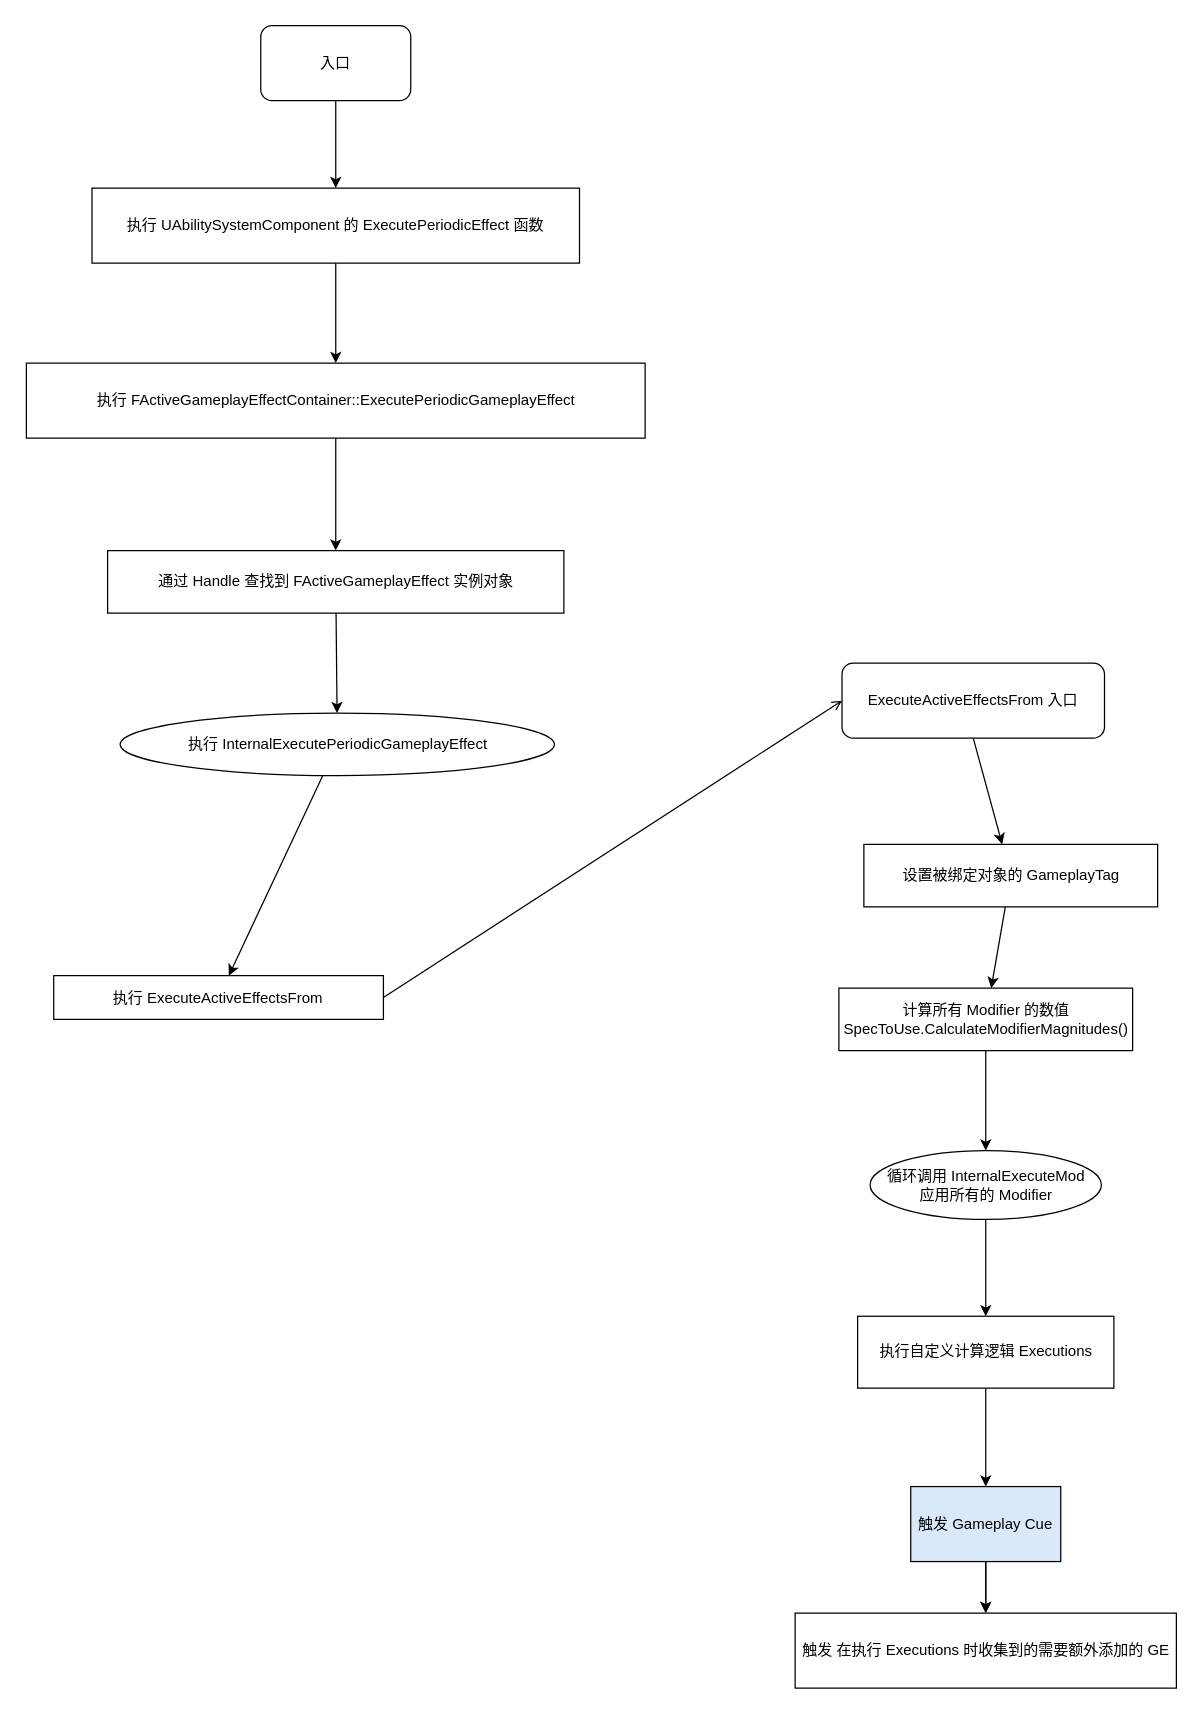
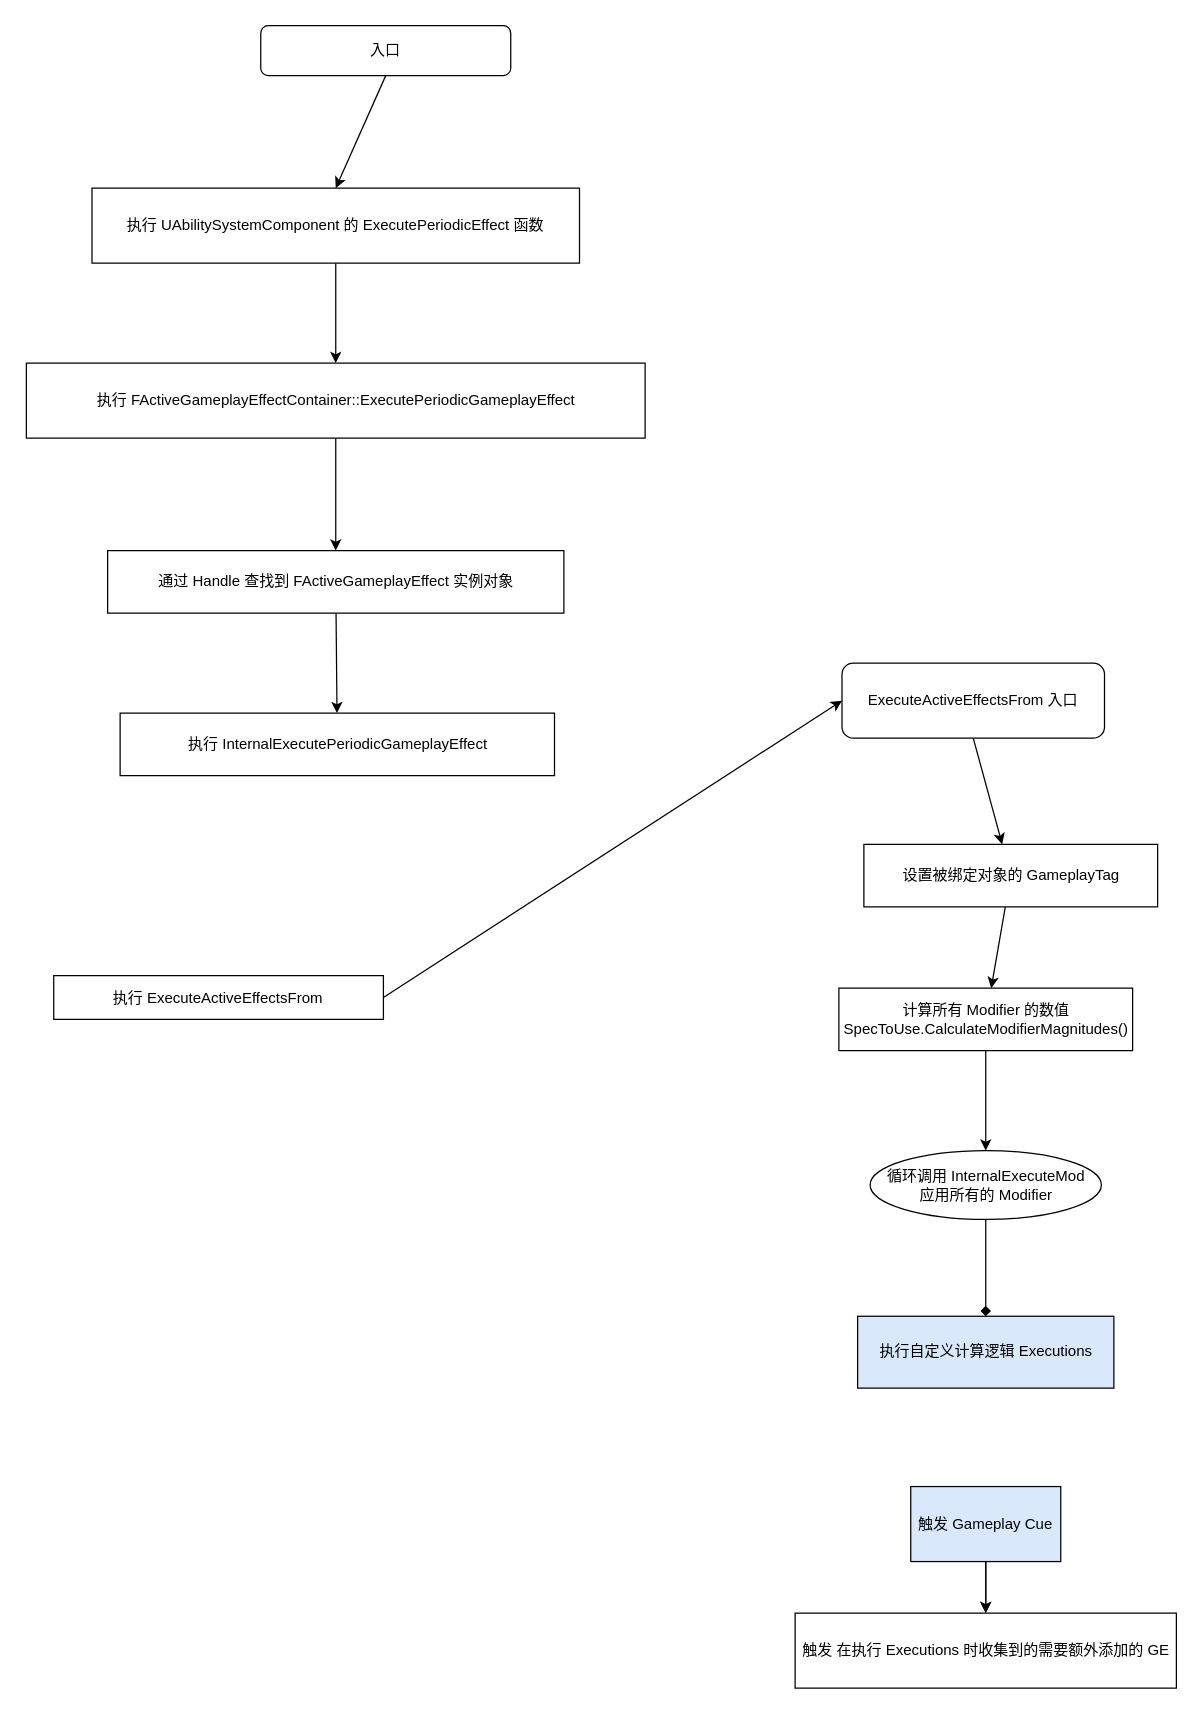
node "入口": size 150x75 -> 250x50
edge "执行 ExecuteActiveEffectsFrom" -> "ExecuteActiveEffectsFrom 入口": arrowhead open -> classic
node "执行 InternalExecutePeriodicGameplayEffect": shape ellipse -> rectangle
edge "执行 InternalExecutePeriodicGameplayEffect" -> "执行 ExecuteActiveEffectsFrom": removed
edge "循环调用 InternalExecuteMod 应用所有的 Modifier" -> "执行自定义计算逻辑 Executions": arrowhead classic -> diamond
node "执行自定义计算逻辑 Executions": fillcolor #ffffff -> #dae8fc
edge "执行自定义计算逻辑 Executions" -> "触发 Gameplay Cue": removed
